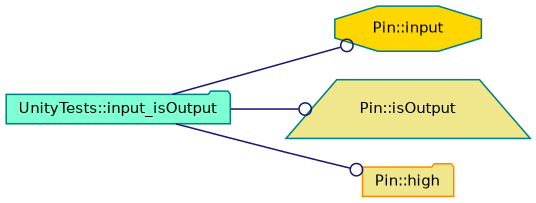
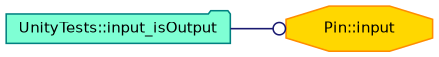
node "Pin::input": color teal -> darkorange
node "Pin::isOutput": removed
node "Pin::high": removed
